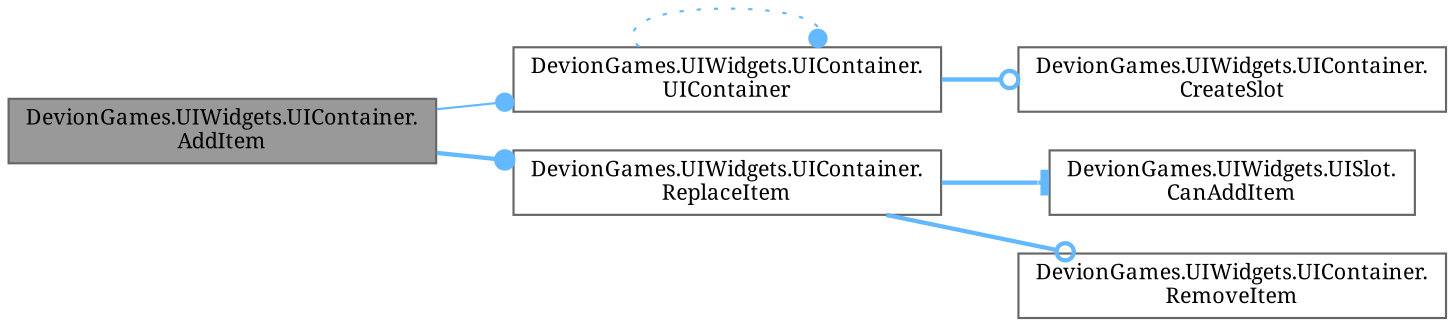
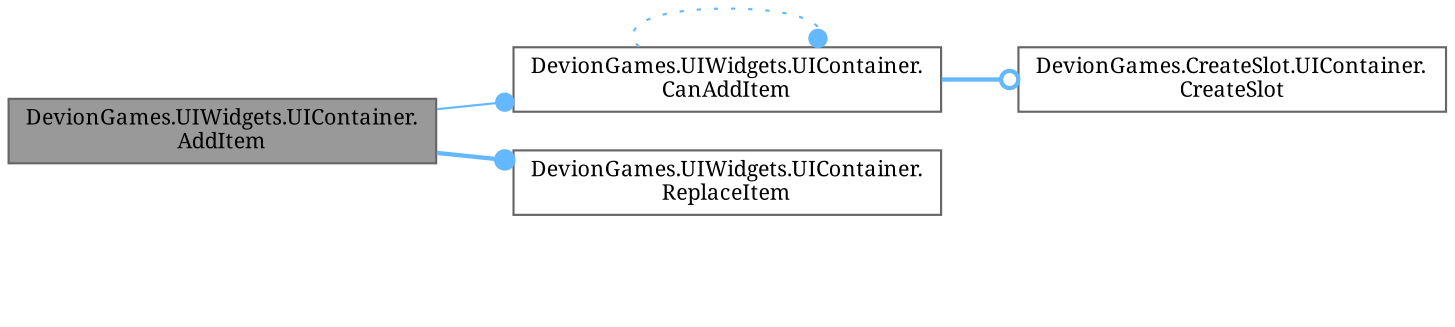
node "DevionGames.UIWidgets.UIContainer. UIContainer": label "DevionGames.UIWidgets.UIContainer. UIContainer" -> "DevionGames.UIWidgets.UIContainer. CanAddItem"
node "DevionGames.UIWidgets.UIContainer. CreateSlot": label "DevionGames.UIWidgets.UIContainer. CreateSlot" -> "DevionGames.CreateSlot.UIContainer. CreateSlot"
node "DevionGames.UIWidgets.UISlot. CanAddItem": removed
node "DevionGames.UIWidgets.UIContainer. RemoveItem": removed
